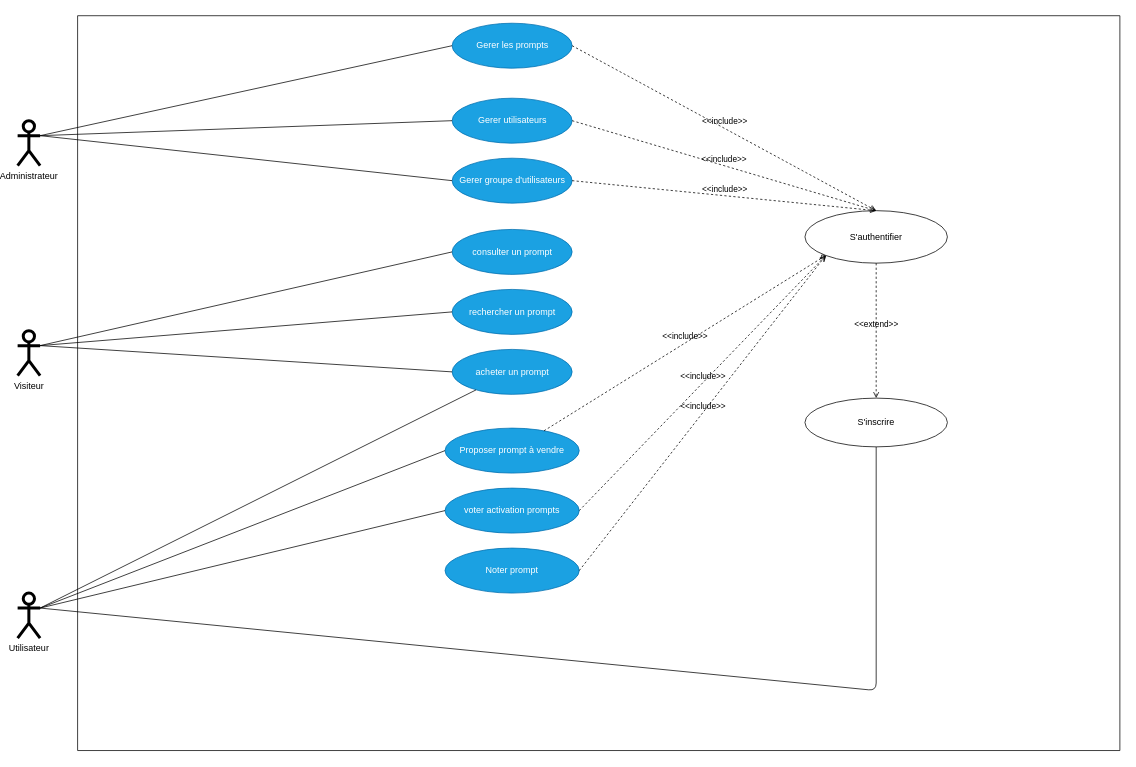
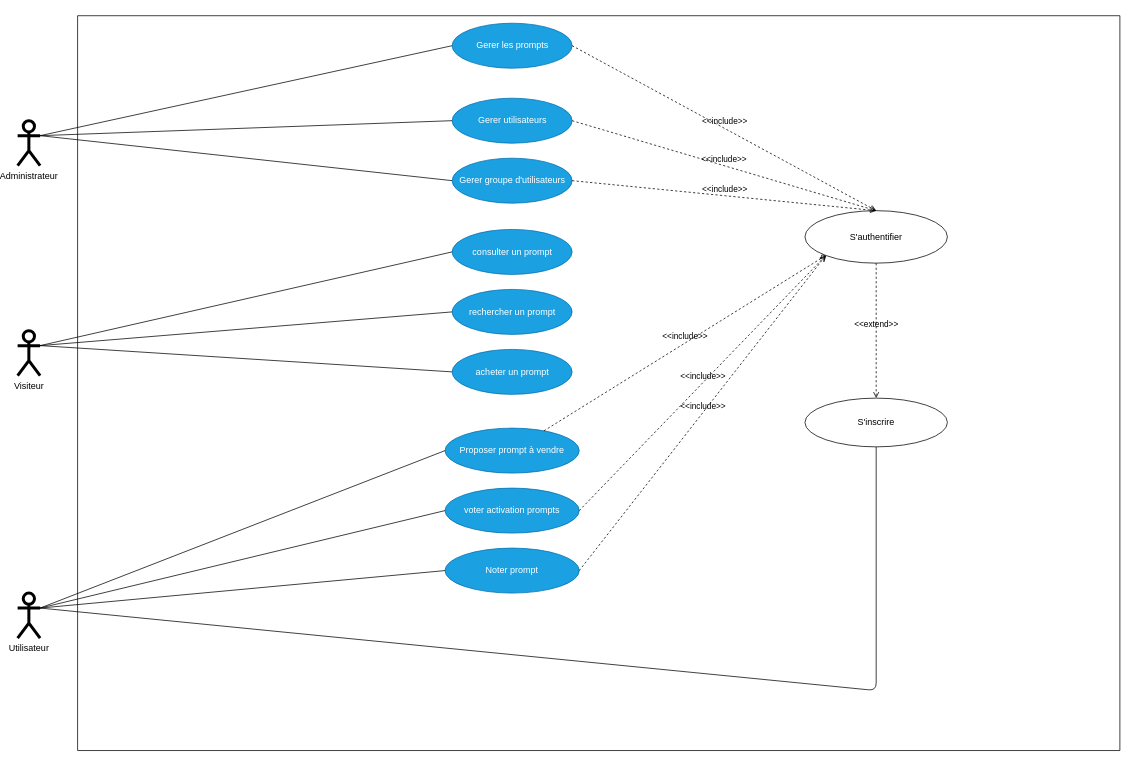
edge "acheter un prompt" -- "Utilisateur": now "Noter prompt" -- "Utilisateur"
